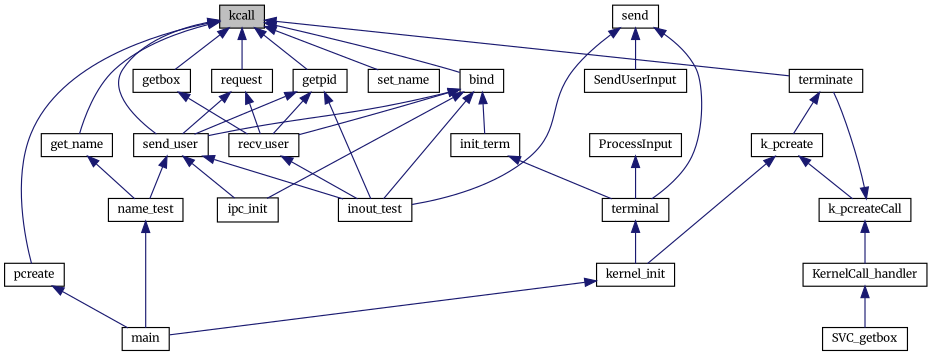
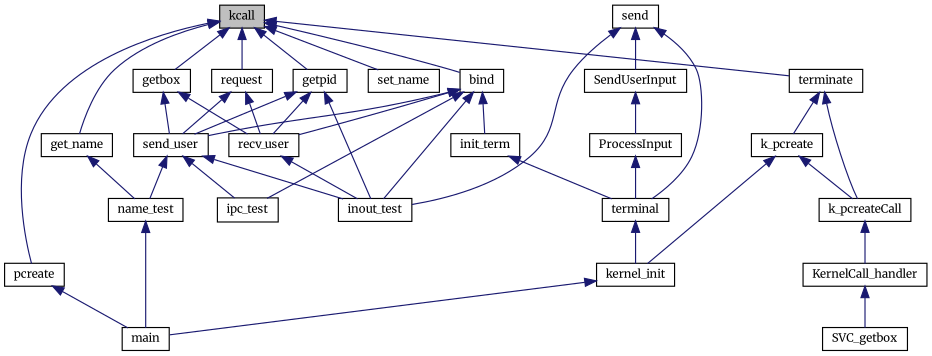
edge "send_user" -> "kcall": now "send_user" -> "getbox"
edge "ProcessInput" -> "SendUserInput": added
edge "terminate" -> "k_pcreateCall": reversed
node "ipc_init": label "ipc_init" -> "ipc_test"
